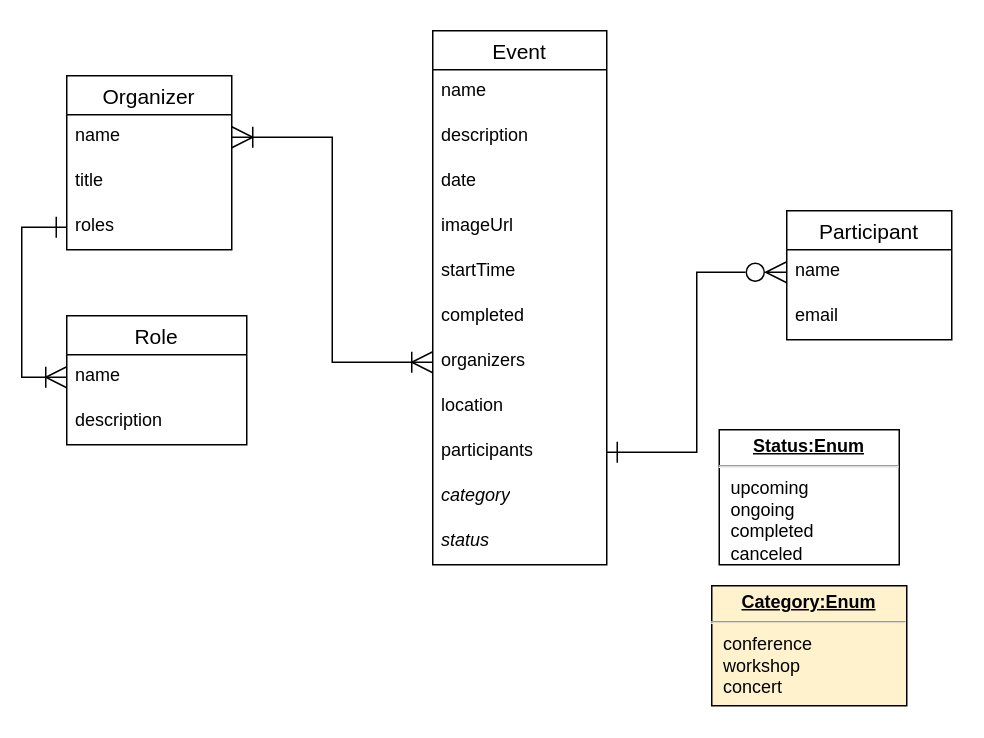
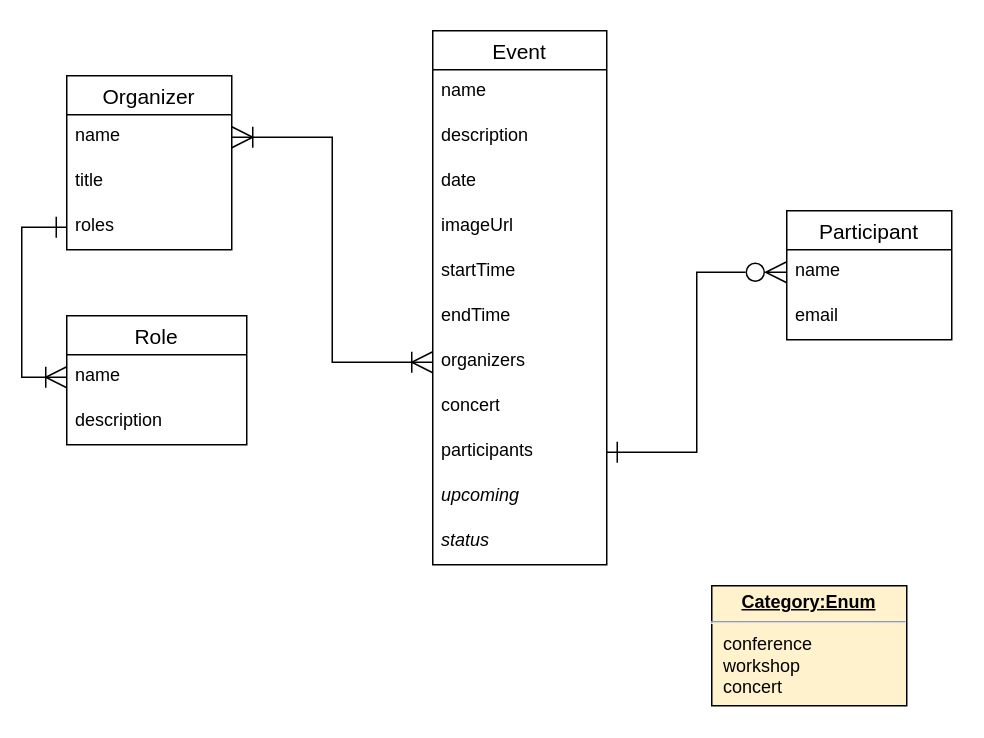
node "completed": label "completed" -> "endTime"
node "location": label "location" -> "concert"
node "category": label "category" -> "upcoming"
node "Status:Enum upcoming ongoing completed canceled": removed
